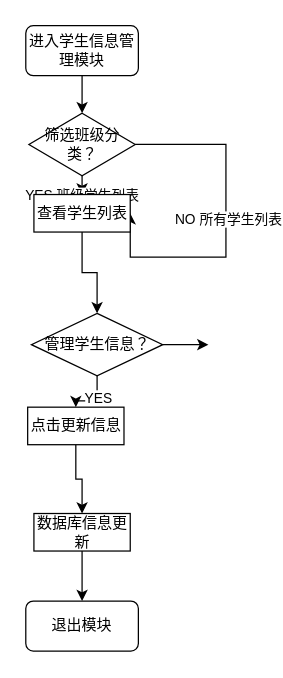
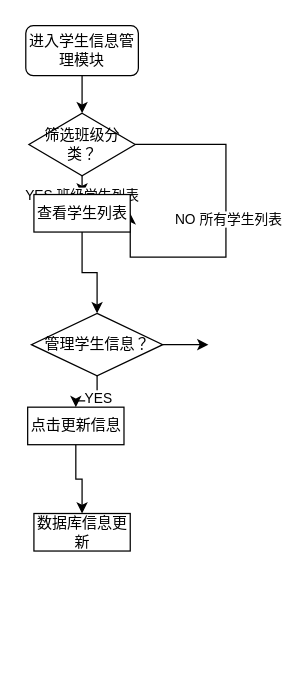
edge "数据库信息更新" -> "退出模块": removed
node "退出模块": removed
